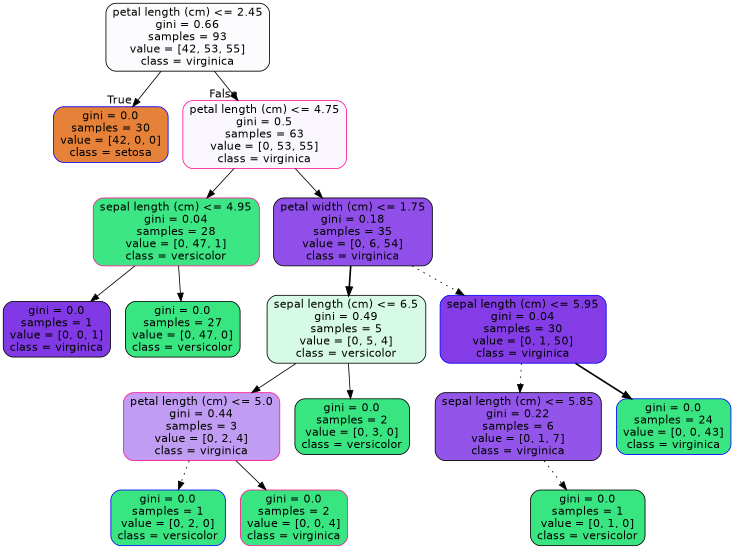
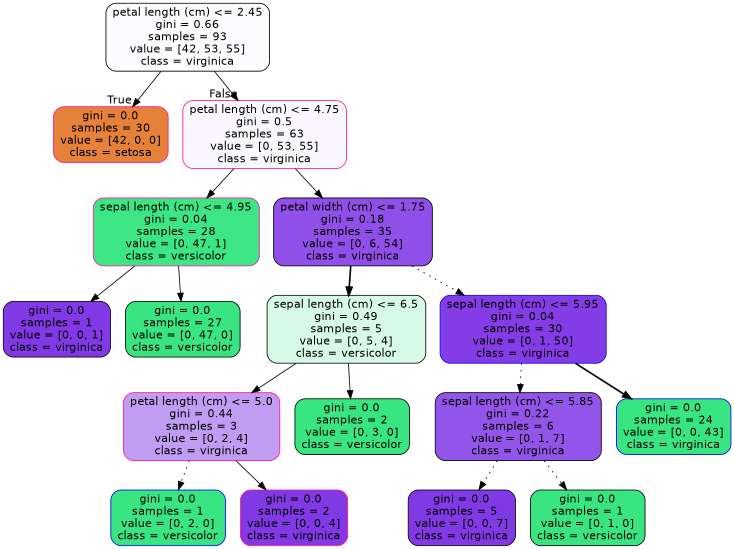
node "gini = 0.0 samples = 30 value = [42, 0, 0] class = setosa": color blue -> deeppink
node "gini = 0.0 samples = 2 value = [0, 0, 4] class = virginica": fillcolor #39e581 -> #8139e5
node "gini = 0.0 samples = 5 value = [0, 0, 7] class = virginica": added
